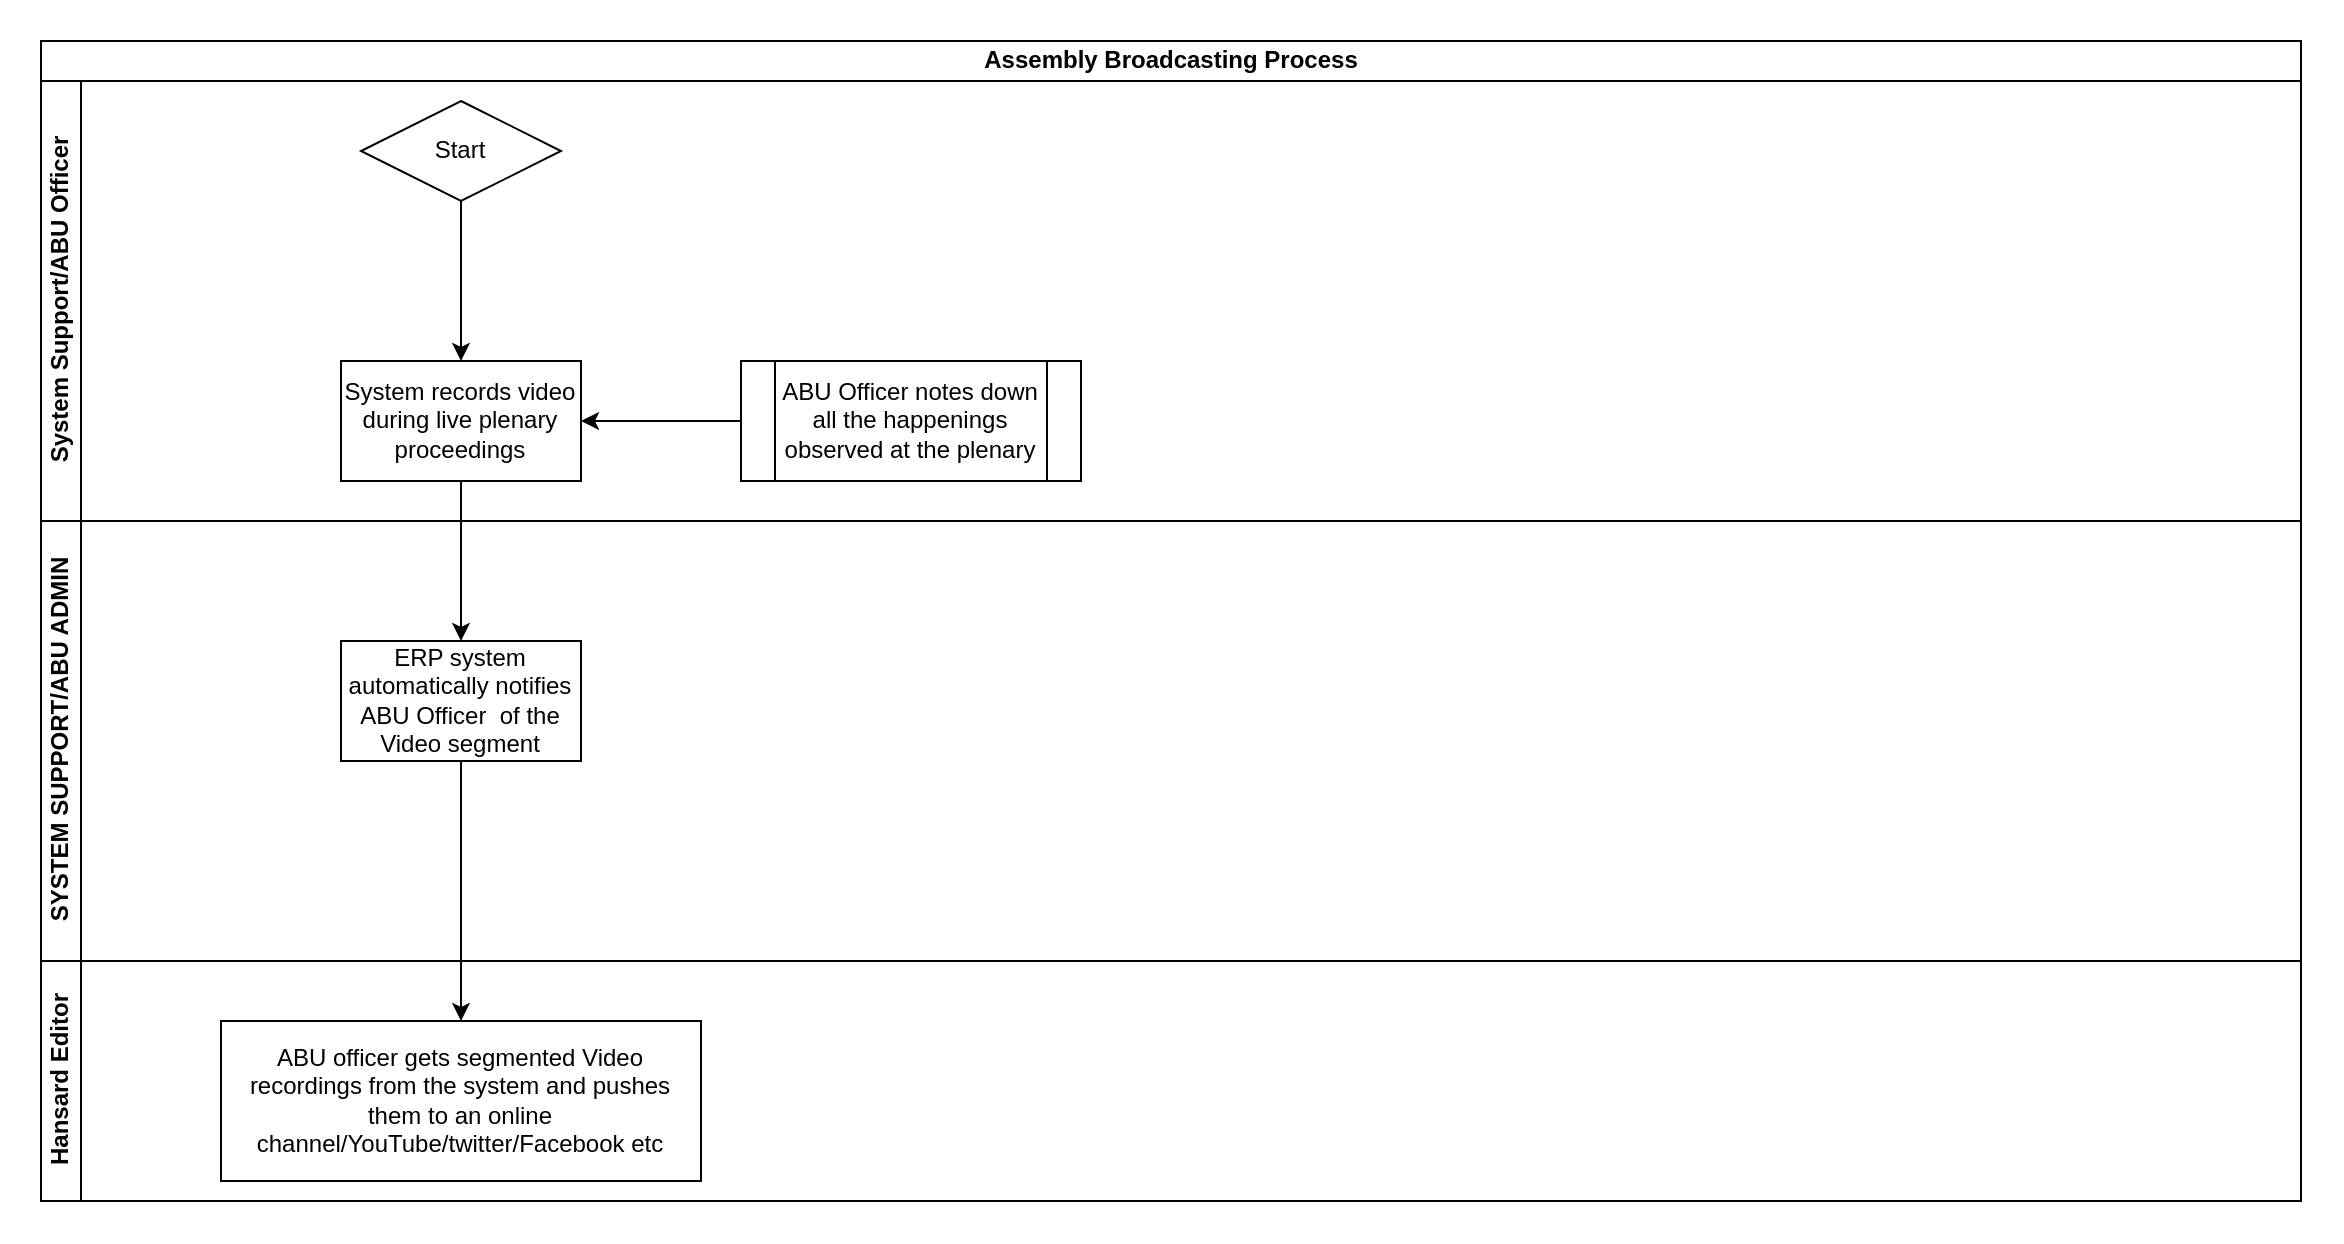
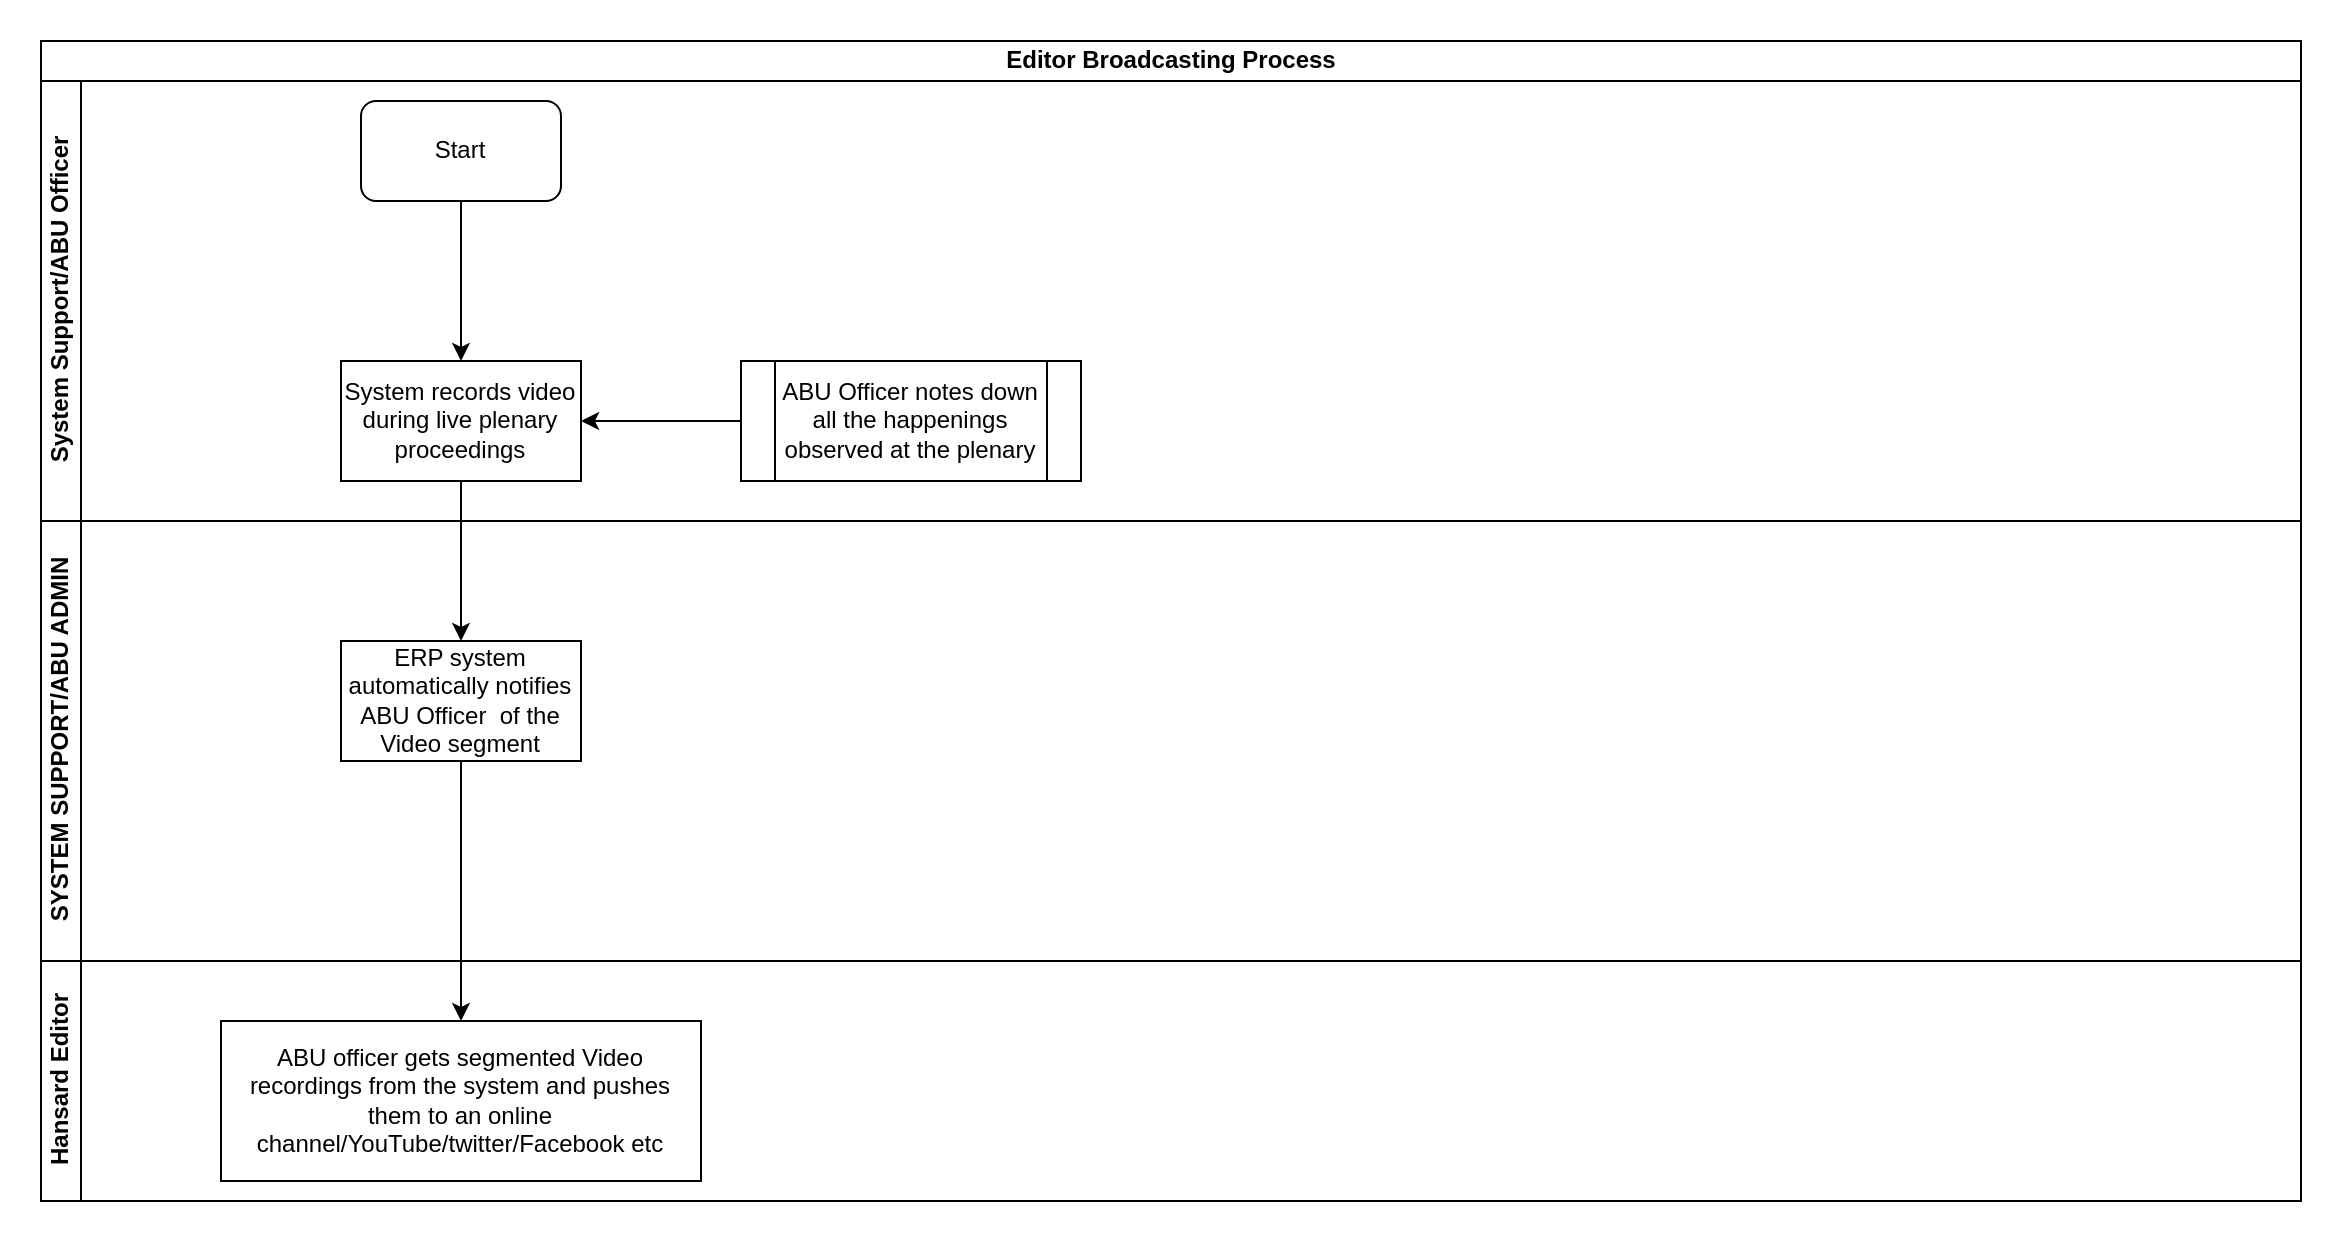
node "Assembly Broadcasting Process": label "Assembly Broadcasting Process" -> "Editor Broadcasting Process"
node "Start": shape diamond -> rounded rectangle
